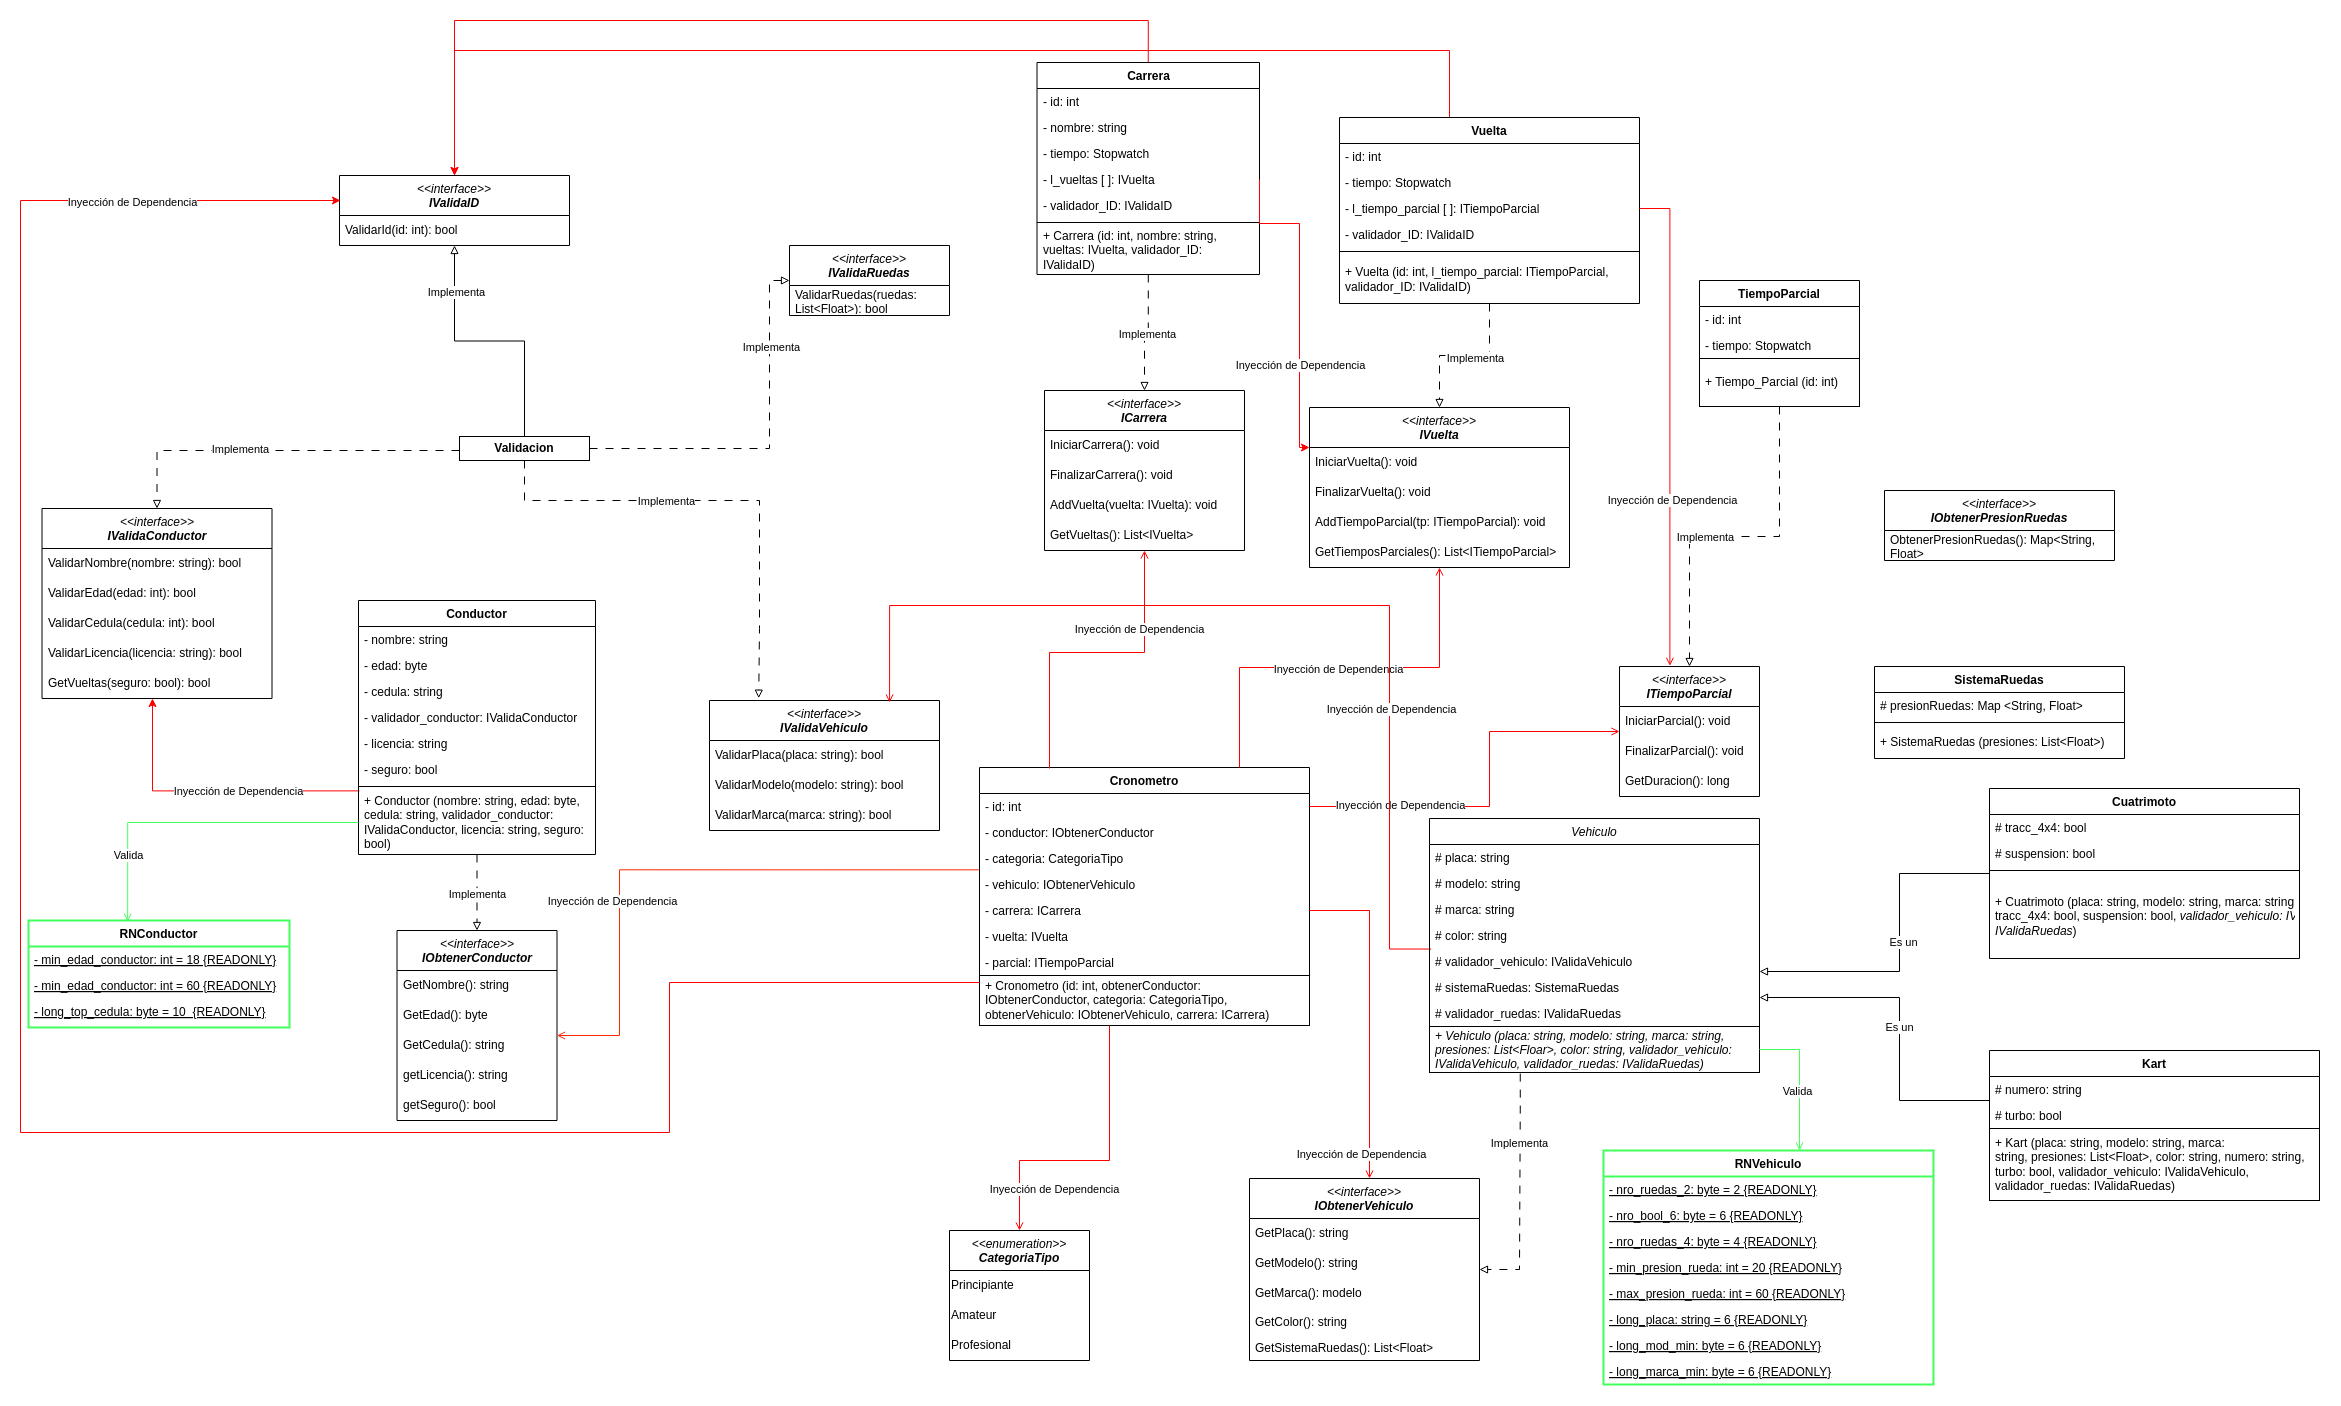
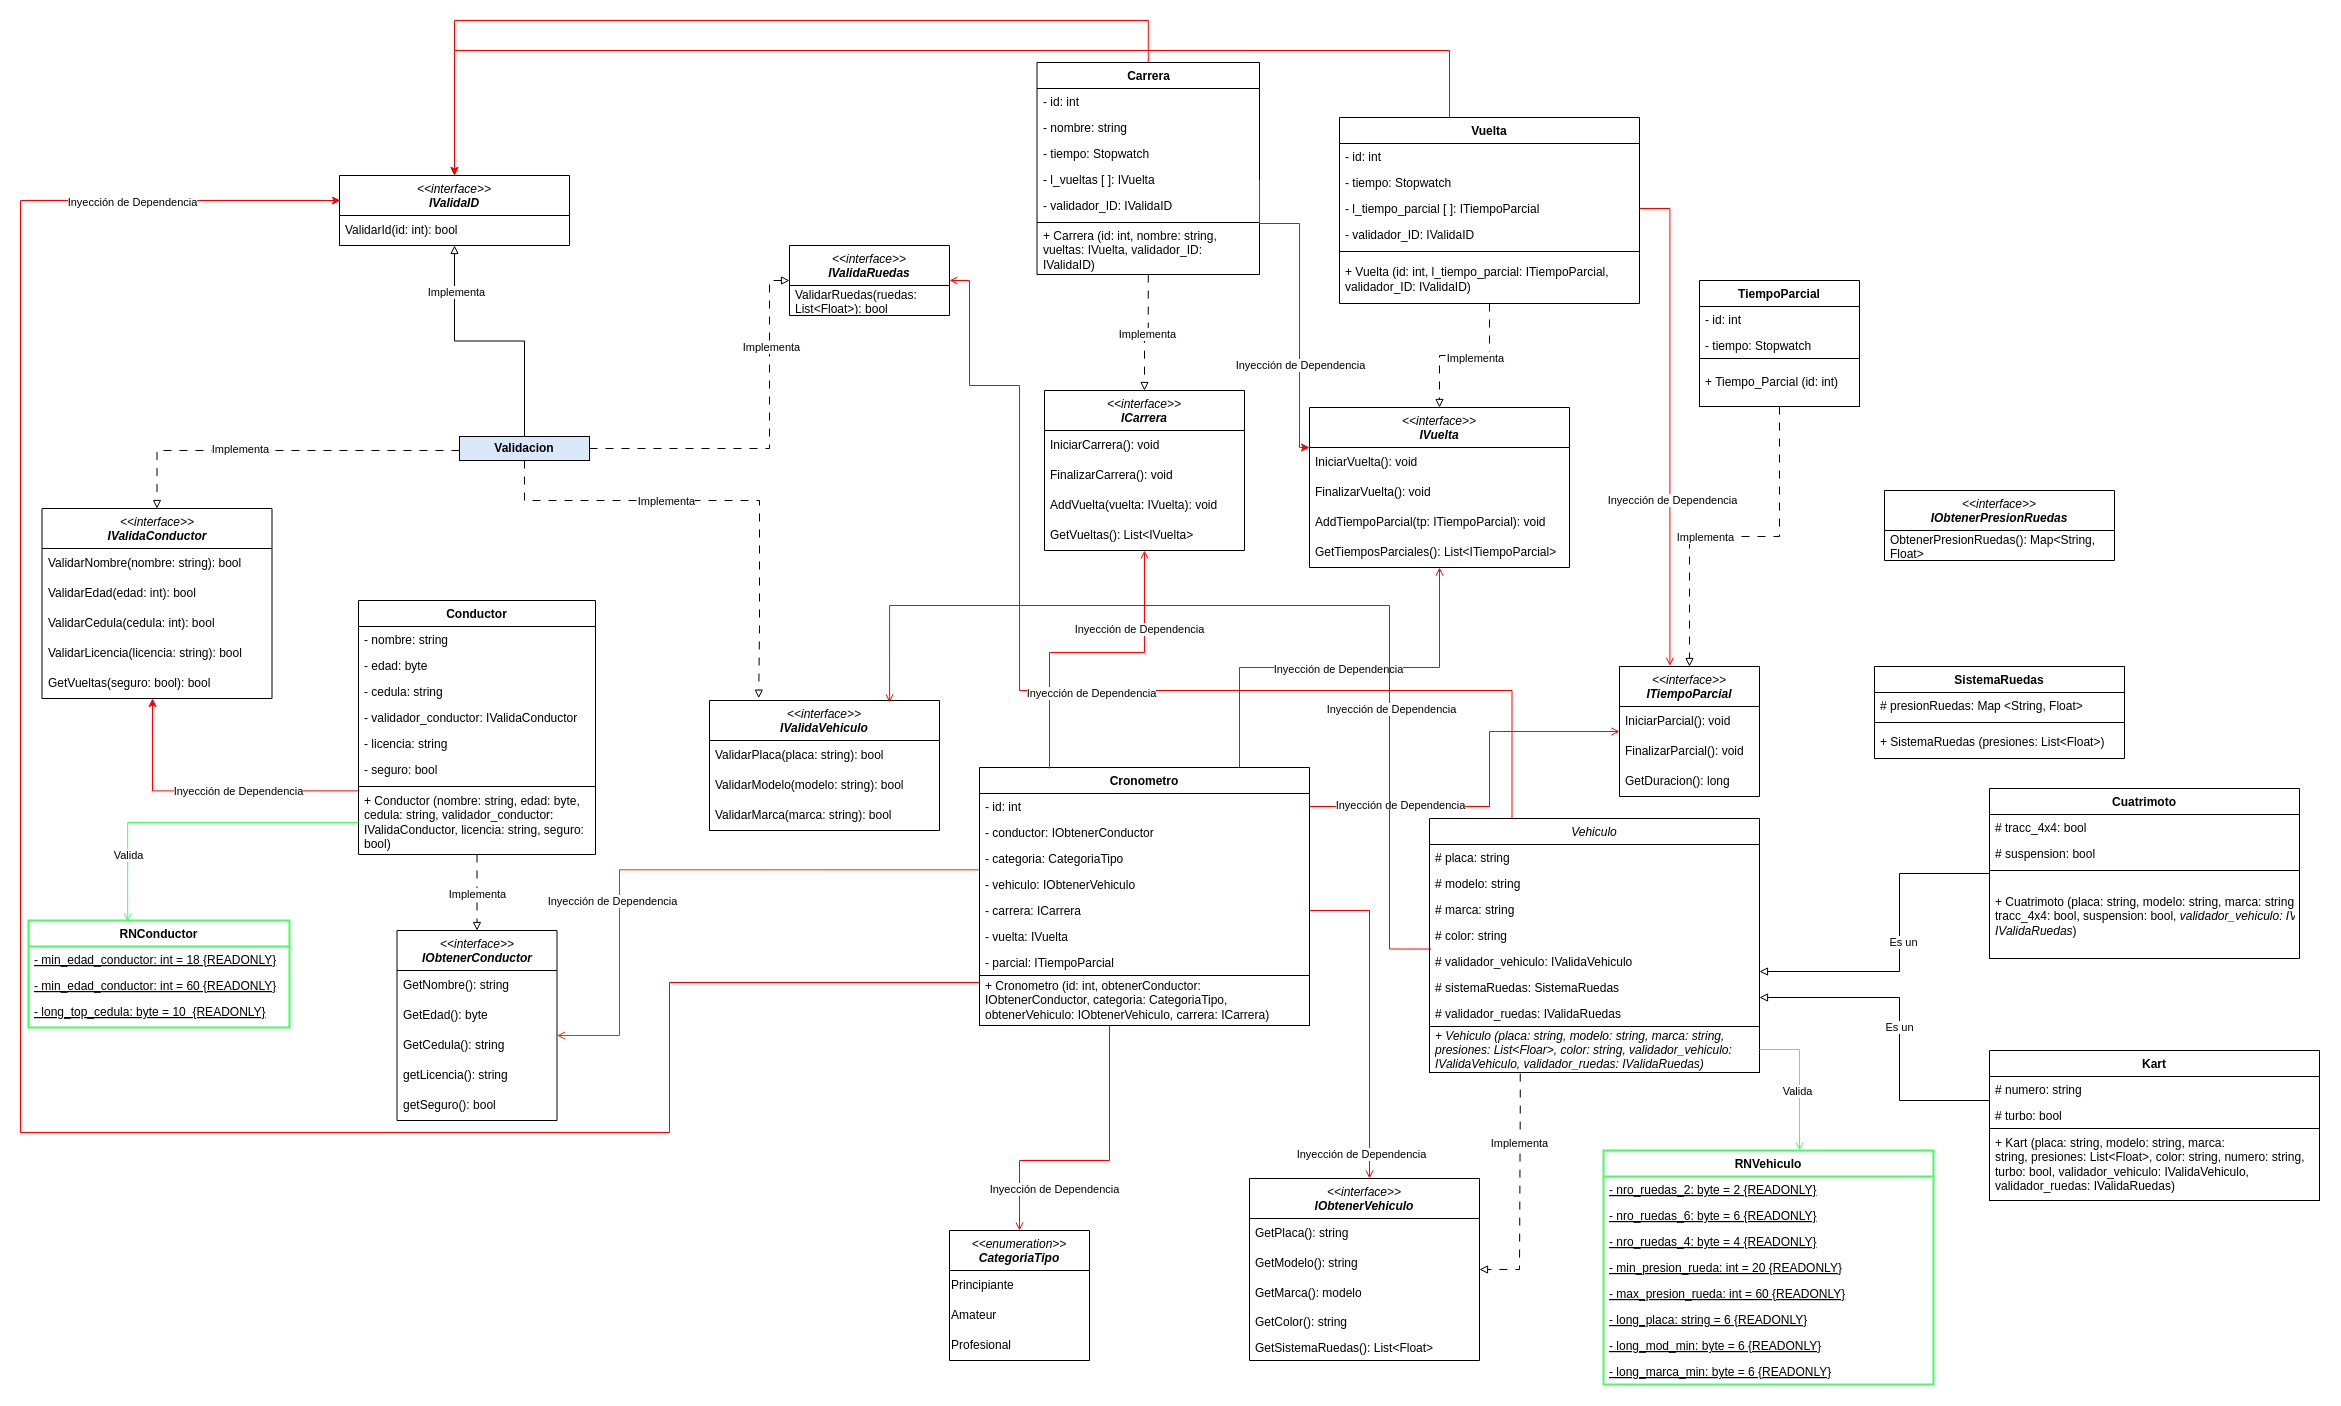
node "Validacion": fillcolor #ffffff -> #dae8fc
edge "Vehiculo" -> "<<interface>> IValidaRuedas": added, label "Inyección de Dependencia"
node "- nro_bool_6: byte = 6 {READONLY}": label "- nro_bool_6: byte = 6 {READONLY}" -> "- nro_ruedas_6: byte = 6 {READONLY}"
